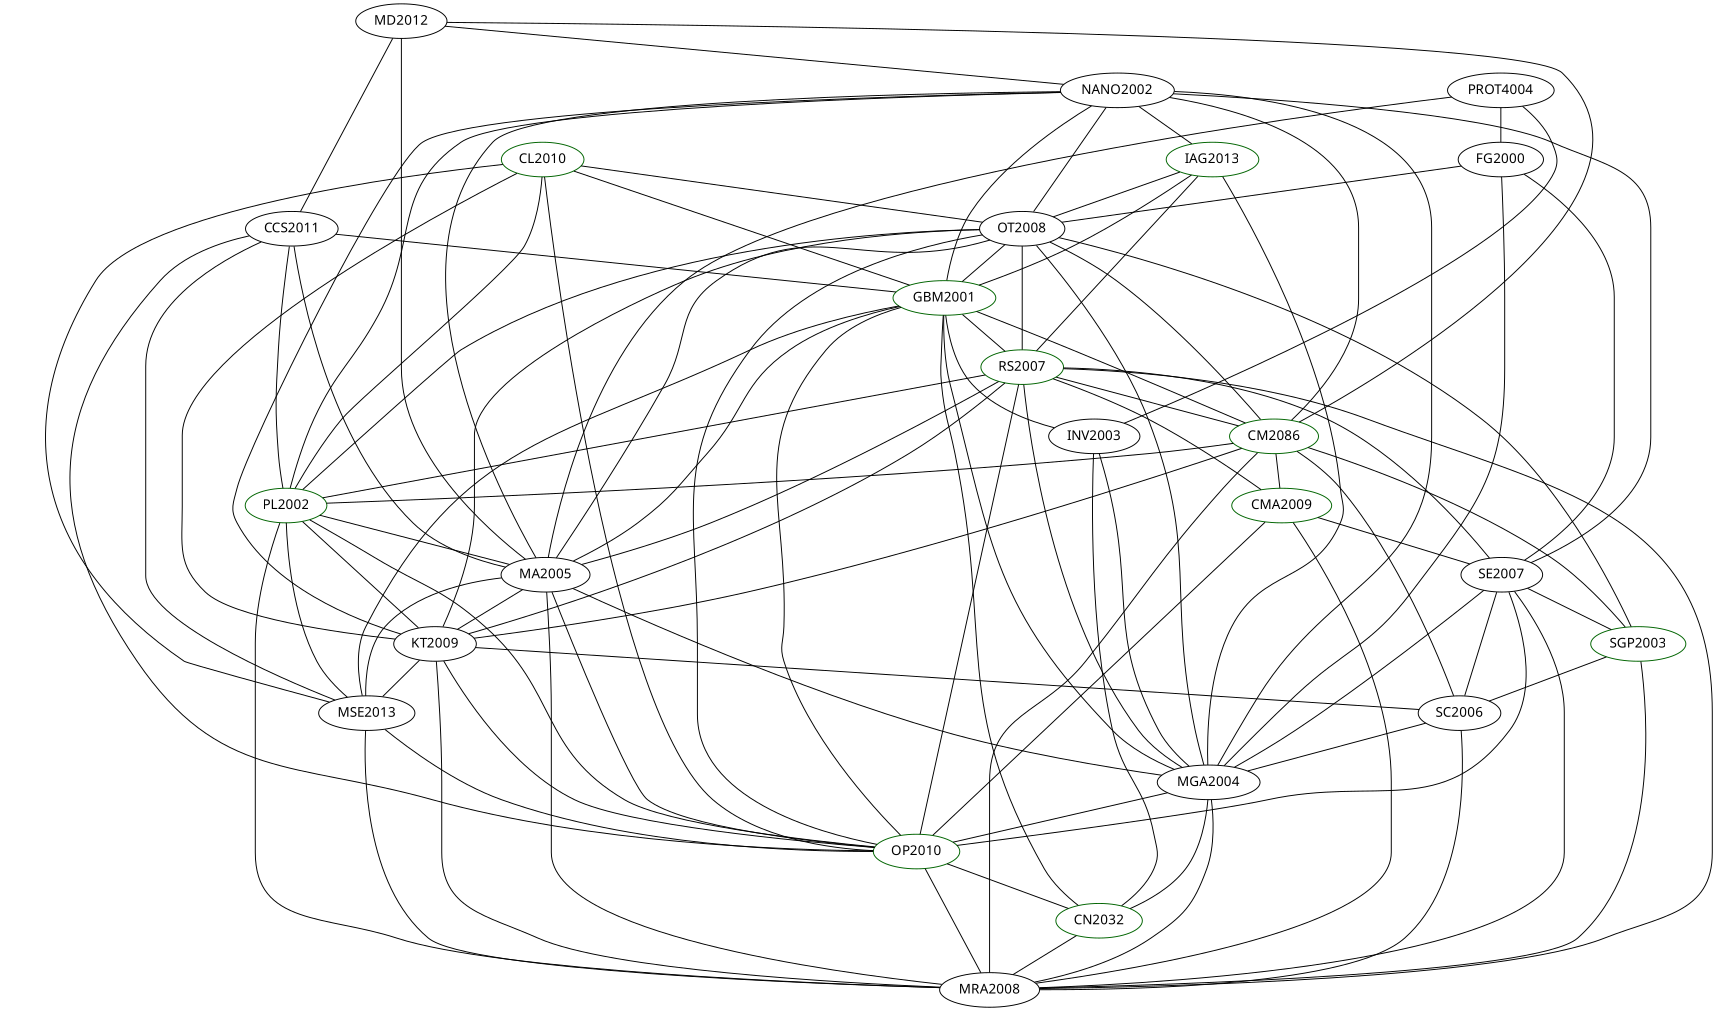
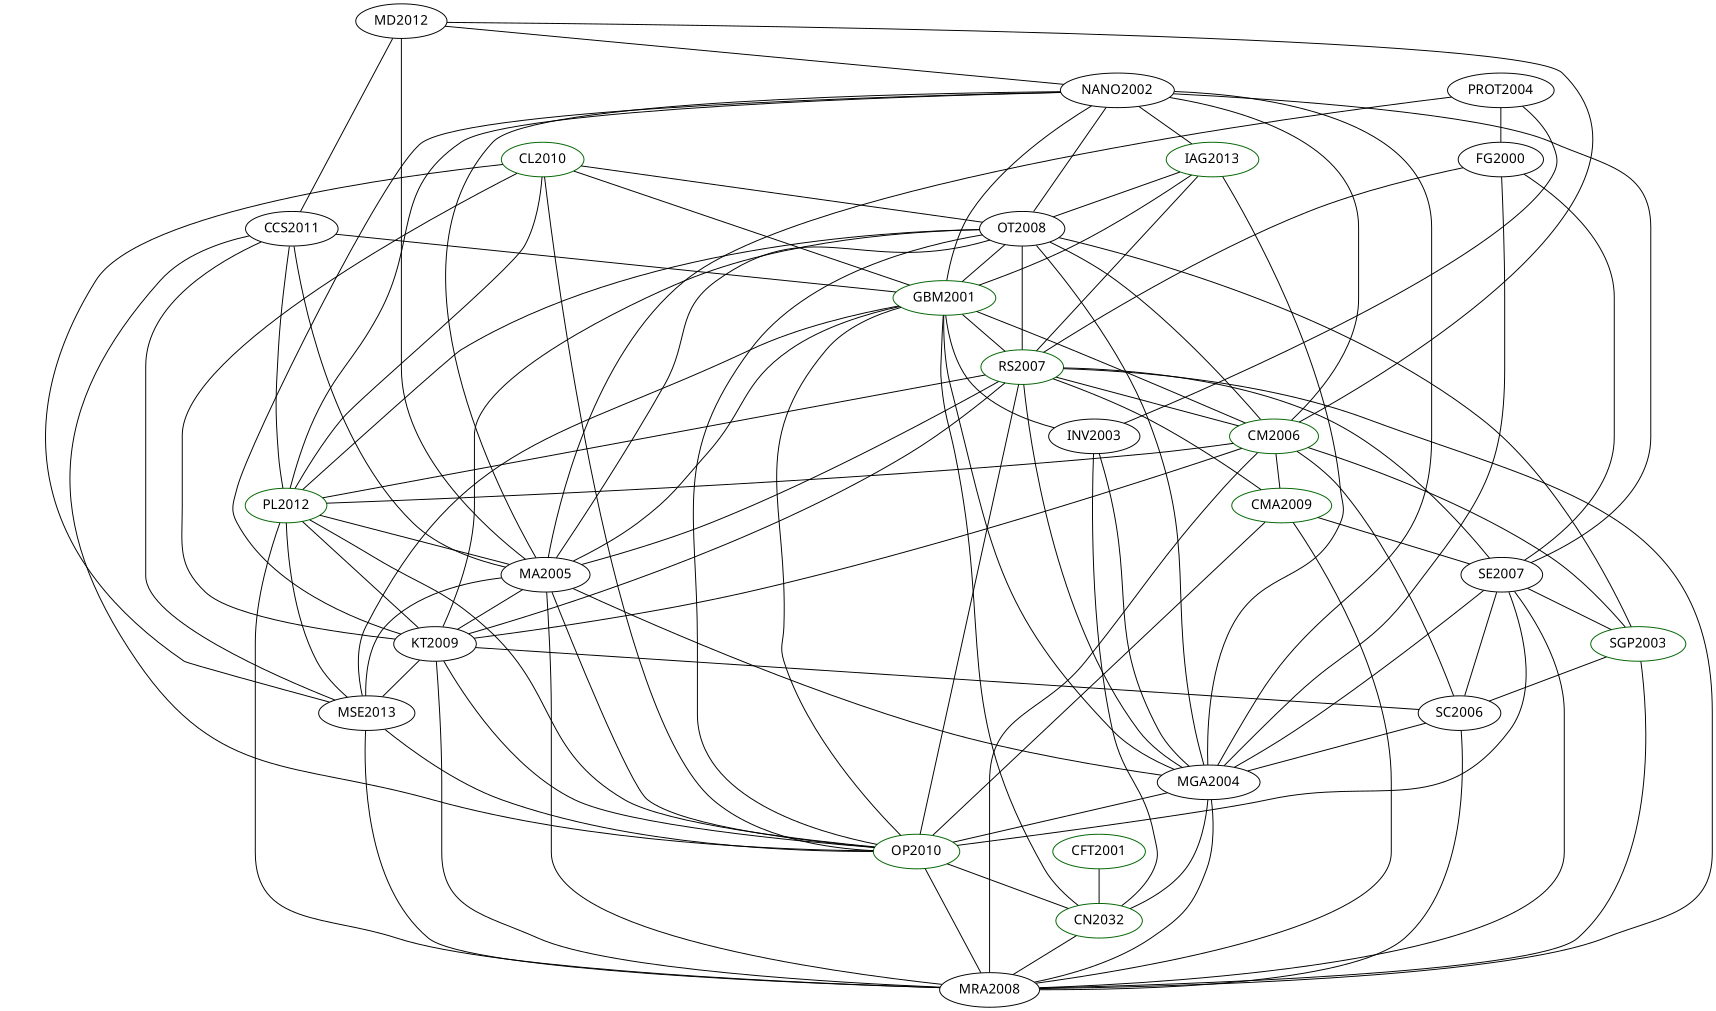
node "PROT4004": label "PROT4004" -> "PROT2004"
edge "FG2000" -- "OT2008": now "FG2000" -- "RS2007"
node "CM2086": label "CM2086" -> "CM2006"
node "PL2002": label "PL2002" -> "PL2012"
node "CFT2001": added
